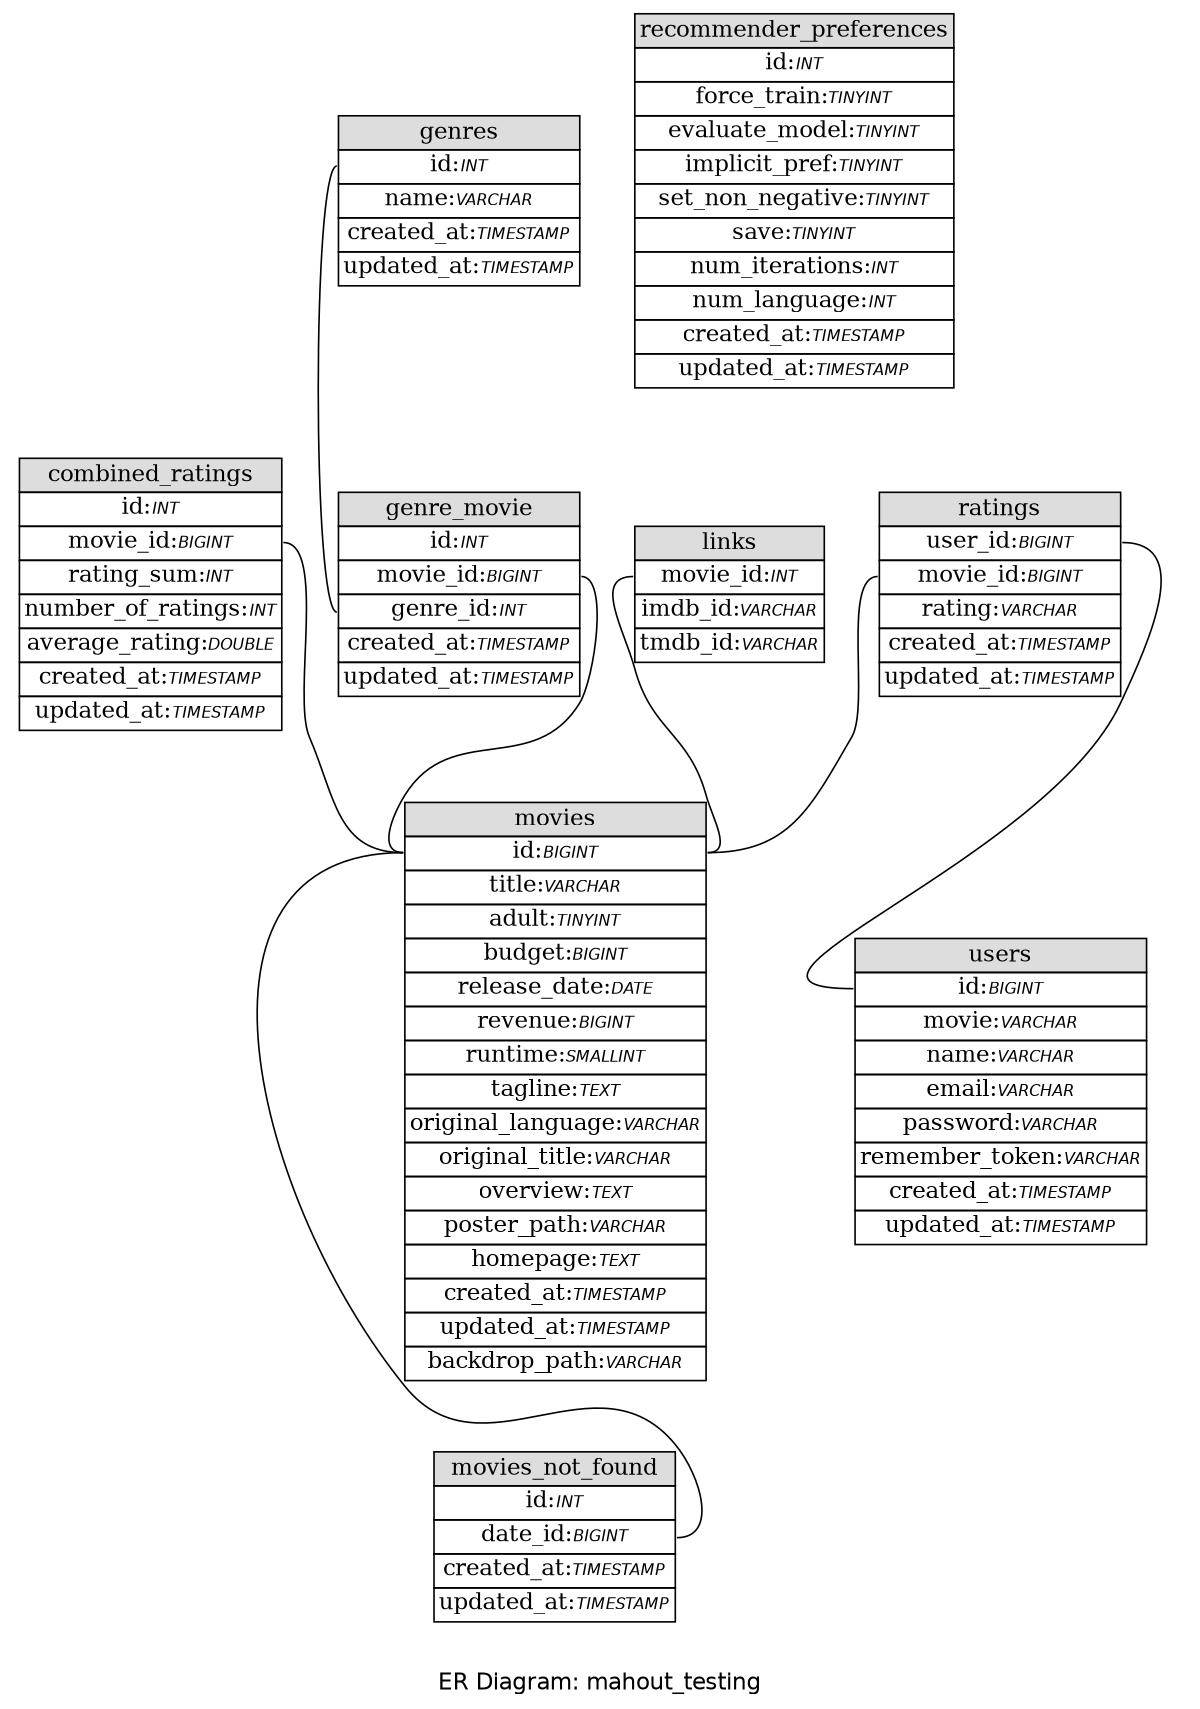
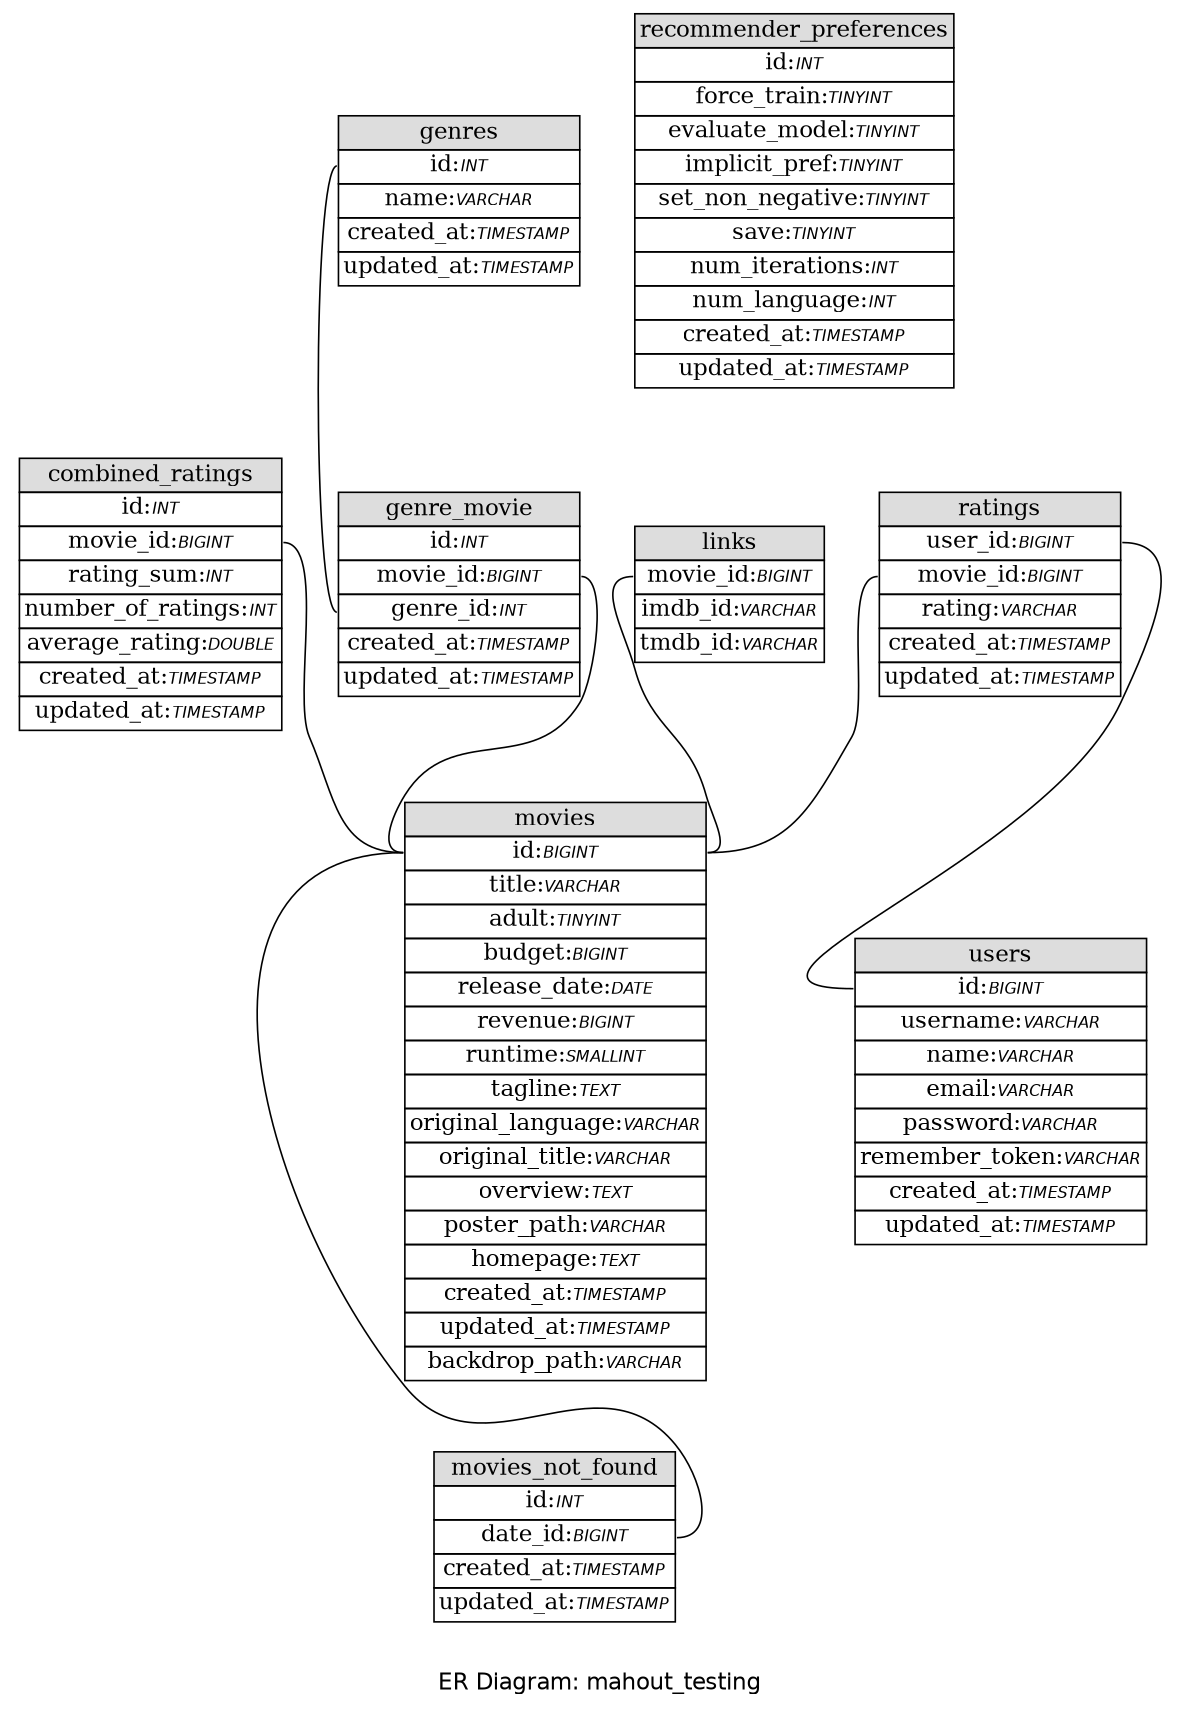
node "links": text "INT" -> "BIGINT"
node "users": text "movie:" -> "username:"
